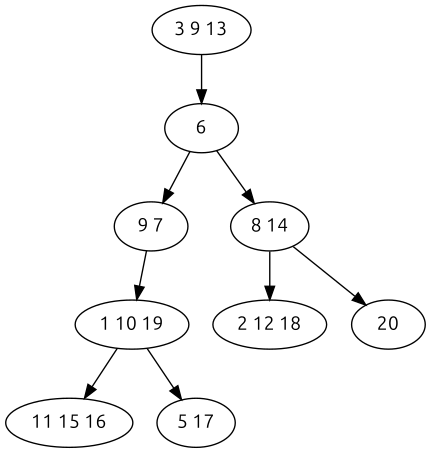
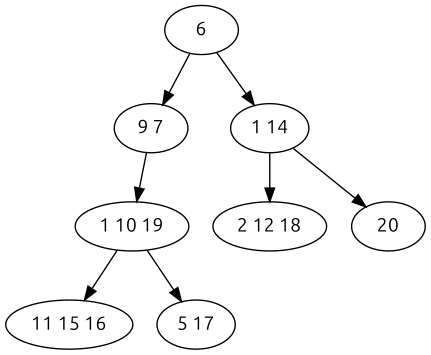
node "3 9 13": removed
node "8 14": label "8 14" -> "1 14"
